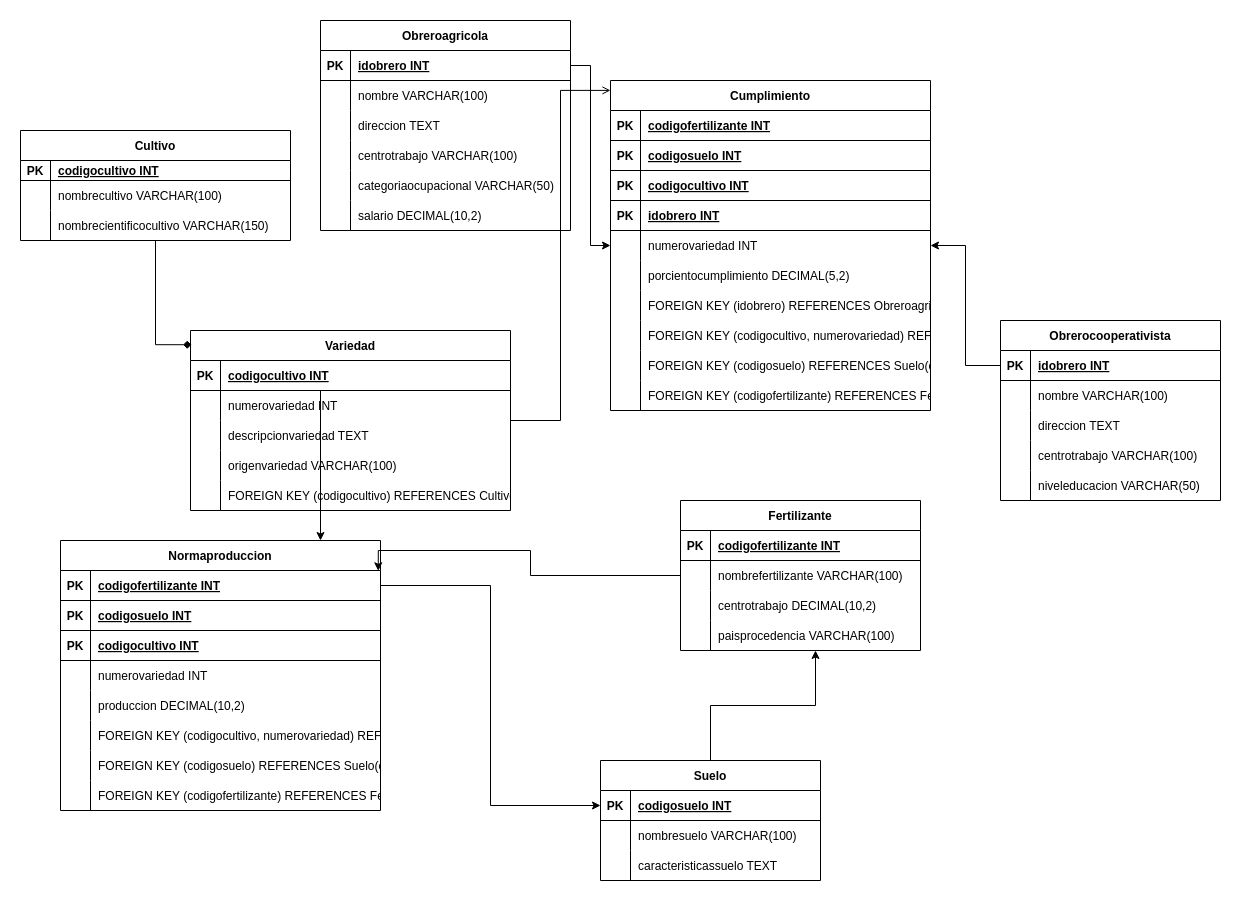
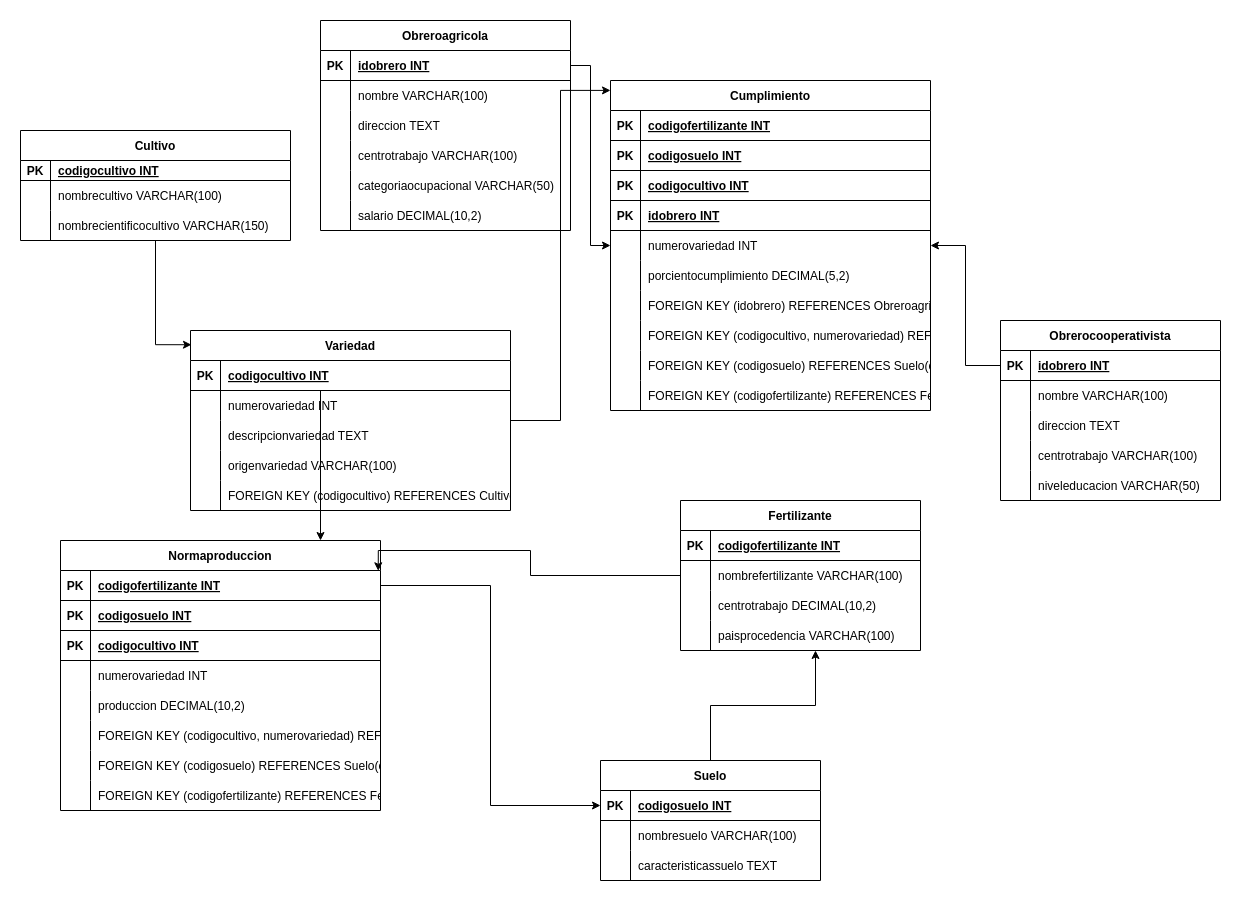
edge "Variedad" -> "Cumplimiento": arrowhead open -> classic
edge "Cultivo" -> "Variedad": arrowhead diamond -> classic
